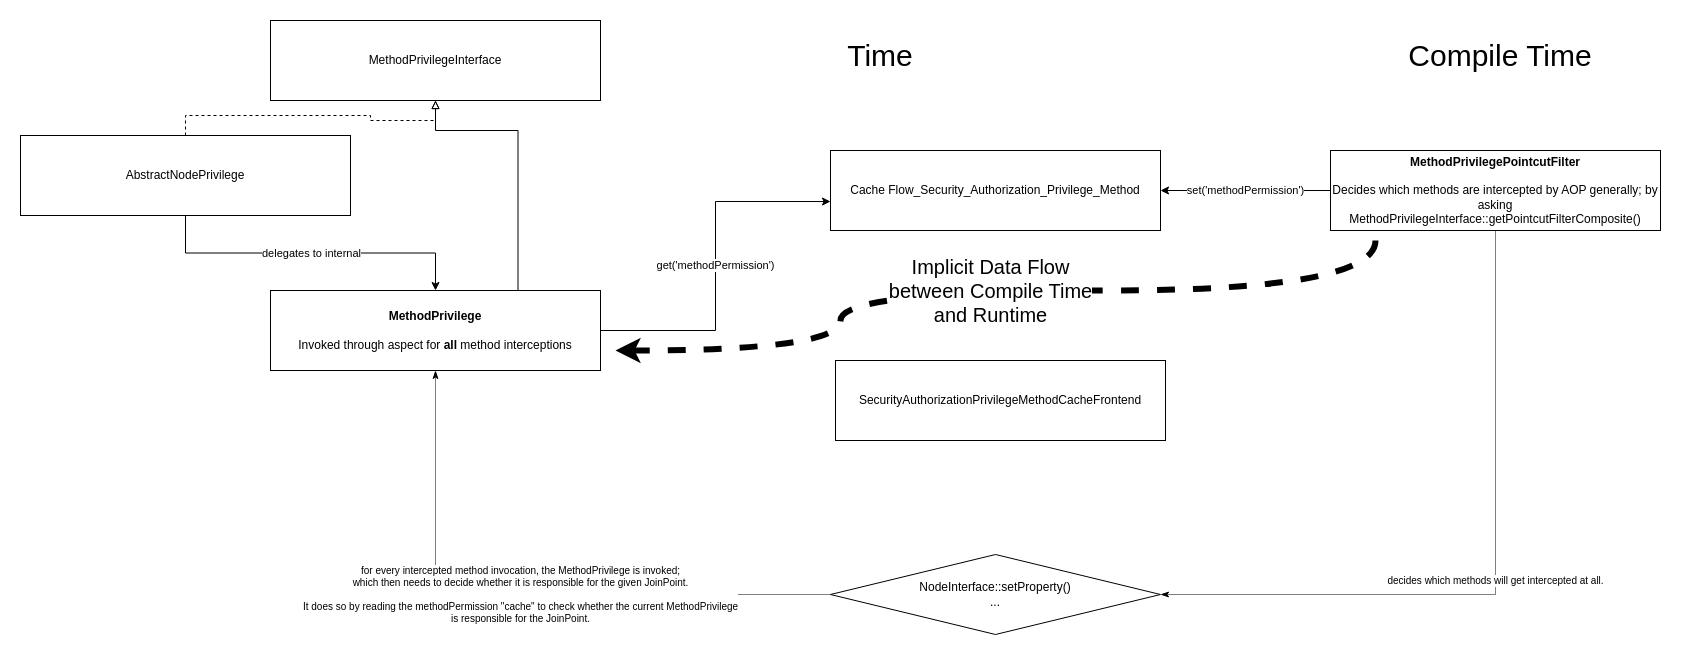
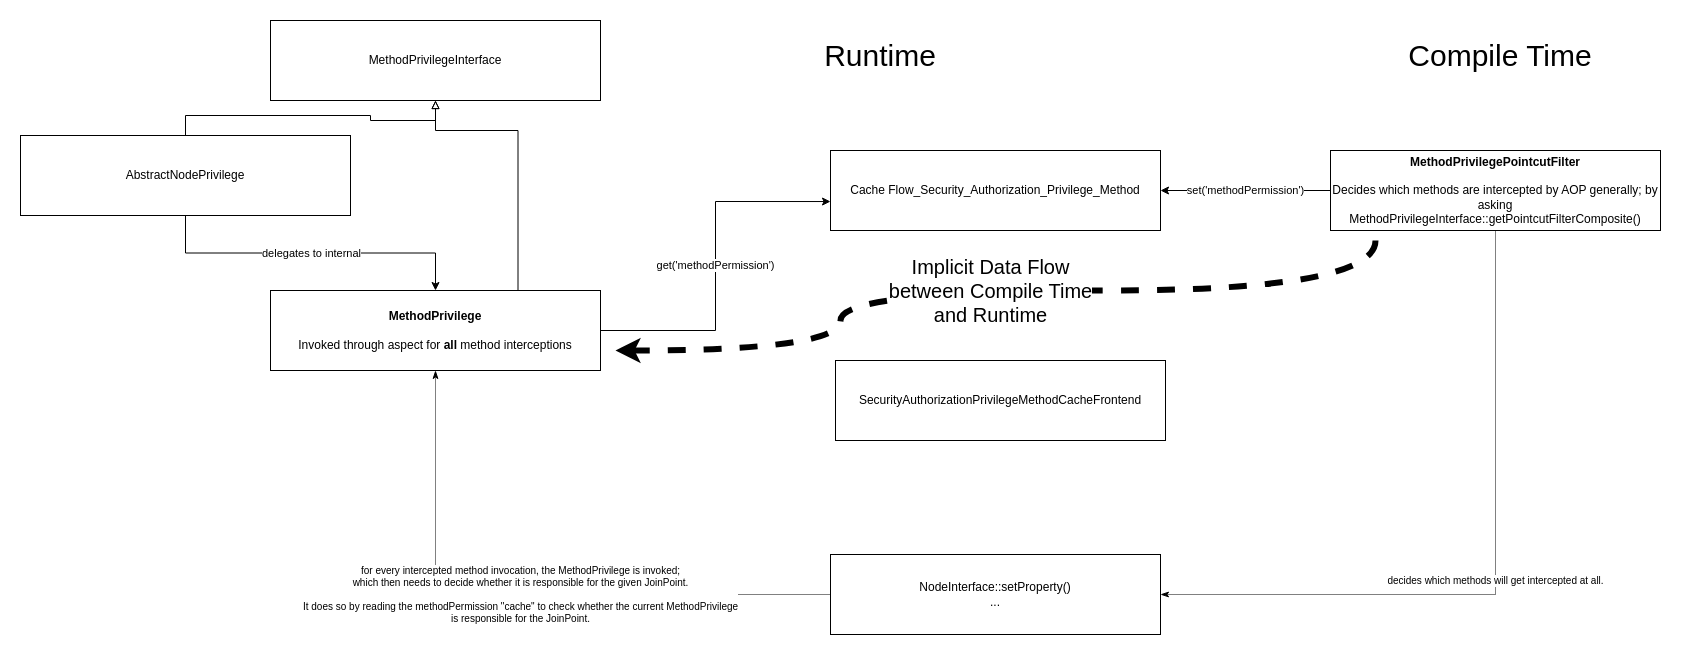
node "Time": label "Time" -> "Runtime"
edge "AbstractNodePrivilege" -> "MethodPrivilegeInterface": style dashed -> solid
node "NodeInterface::setProperty() ...": shape diamond -> rectangle
